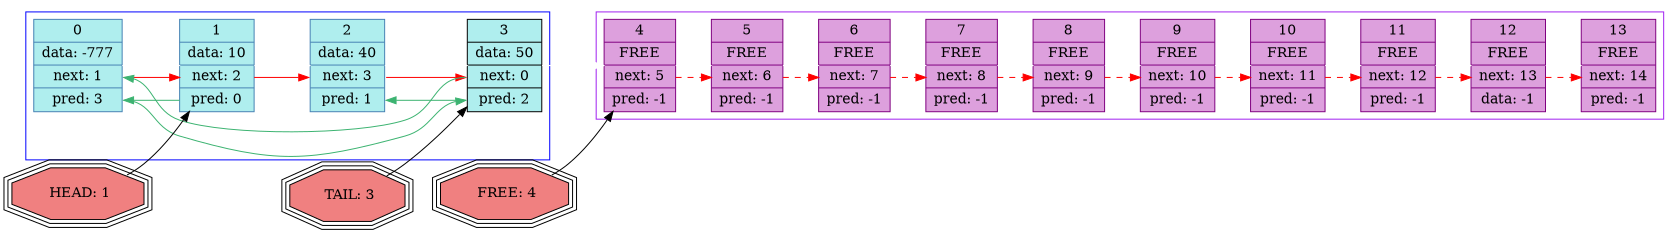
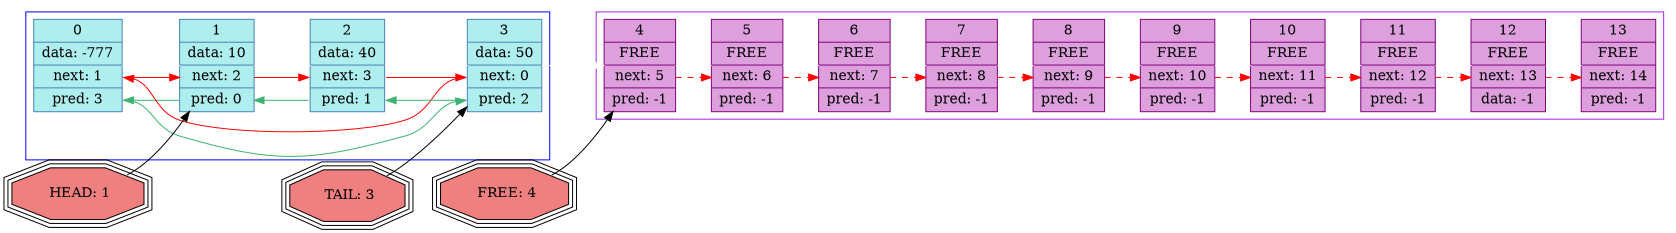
node "3": color black -> #4682b4
edge "2" -> "1": added
edge "3" -> "0": color #3cb371 -> red
